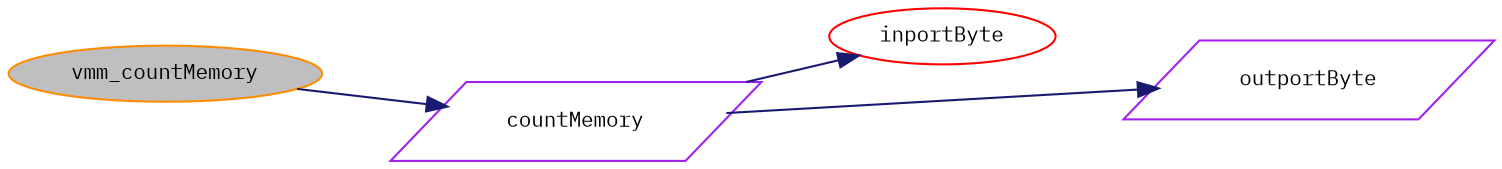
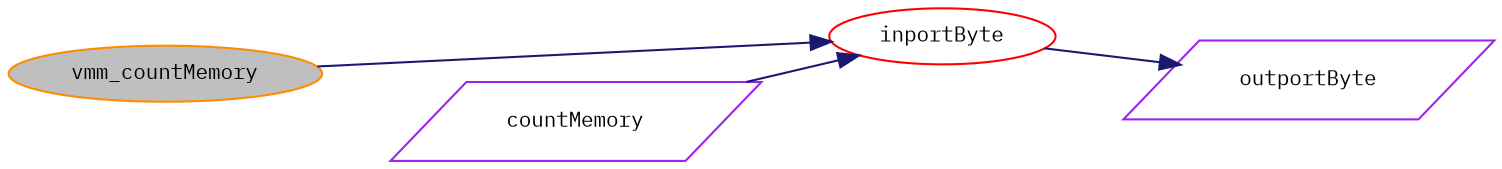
edge "vmm_countMemory" -> "countMemory": now "vmm_countMemory" -> "inportByte"
edge "countMemory" -> "outportByte": now "inportByte" -> "outportByte"
